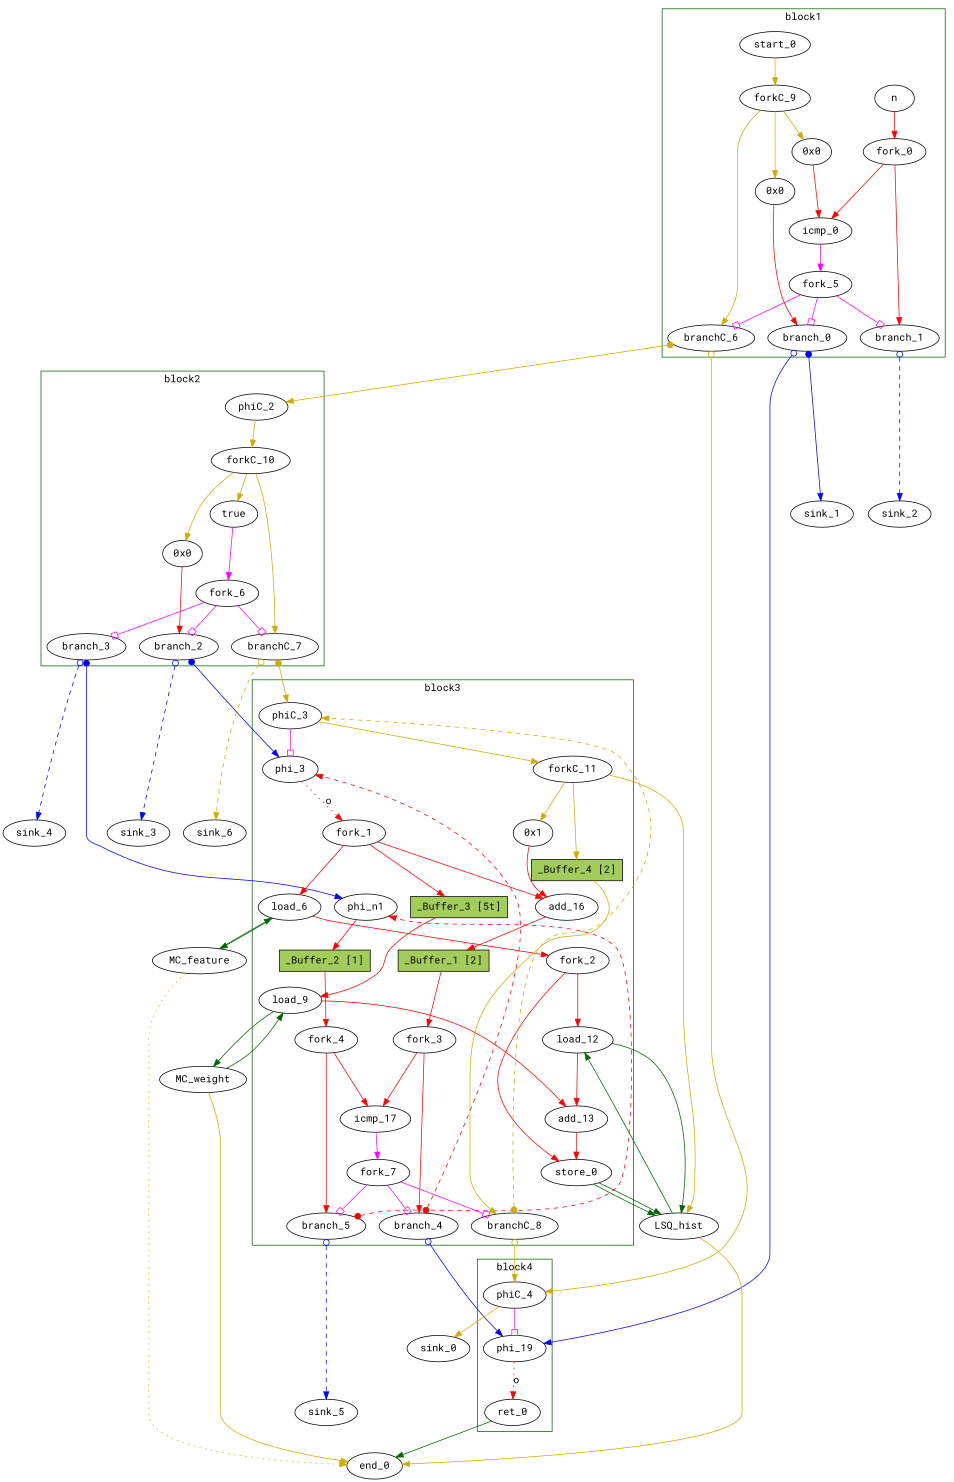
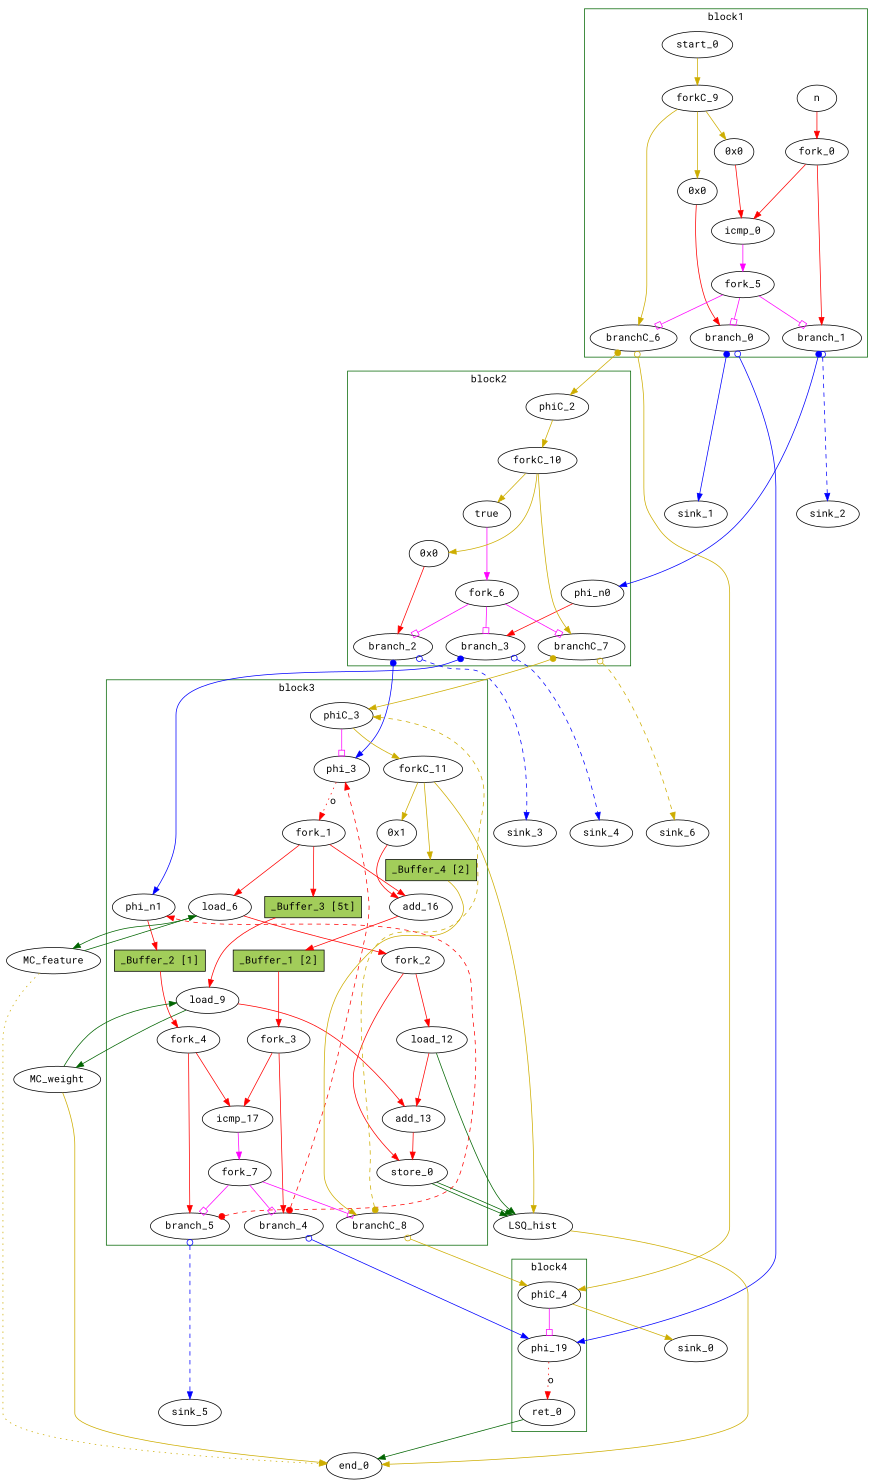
node "phi_n0": added
edge "LSQ_hist" -> "load_12": removed
